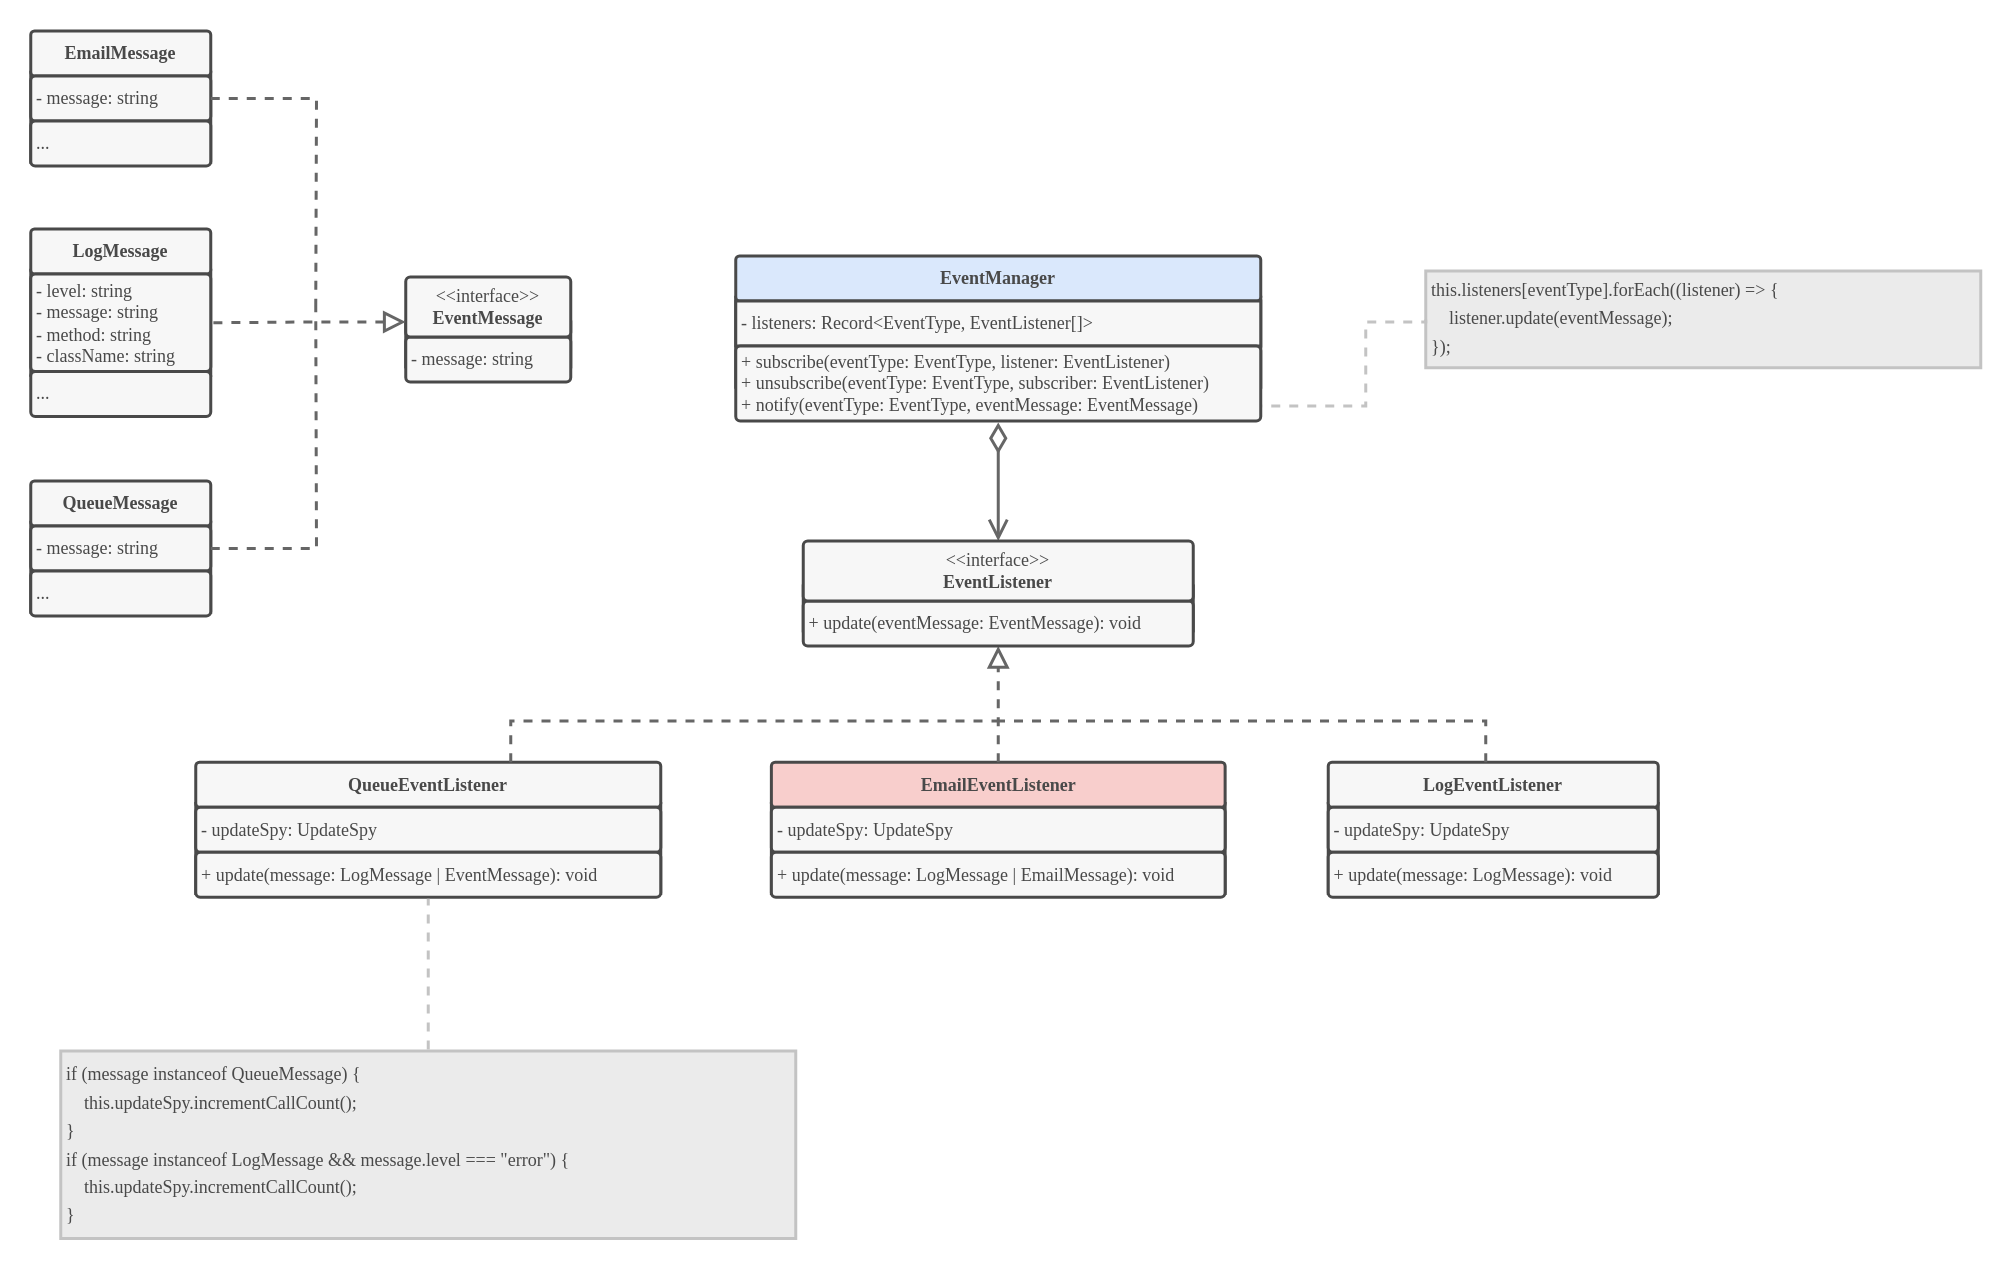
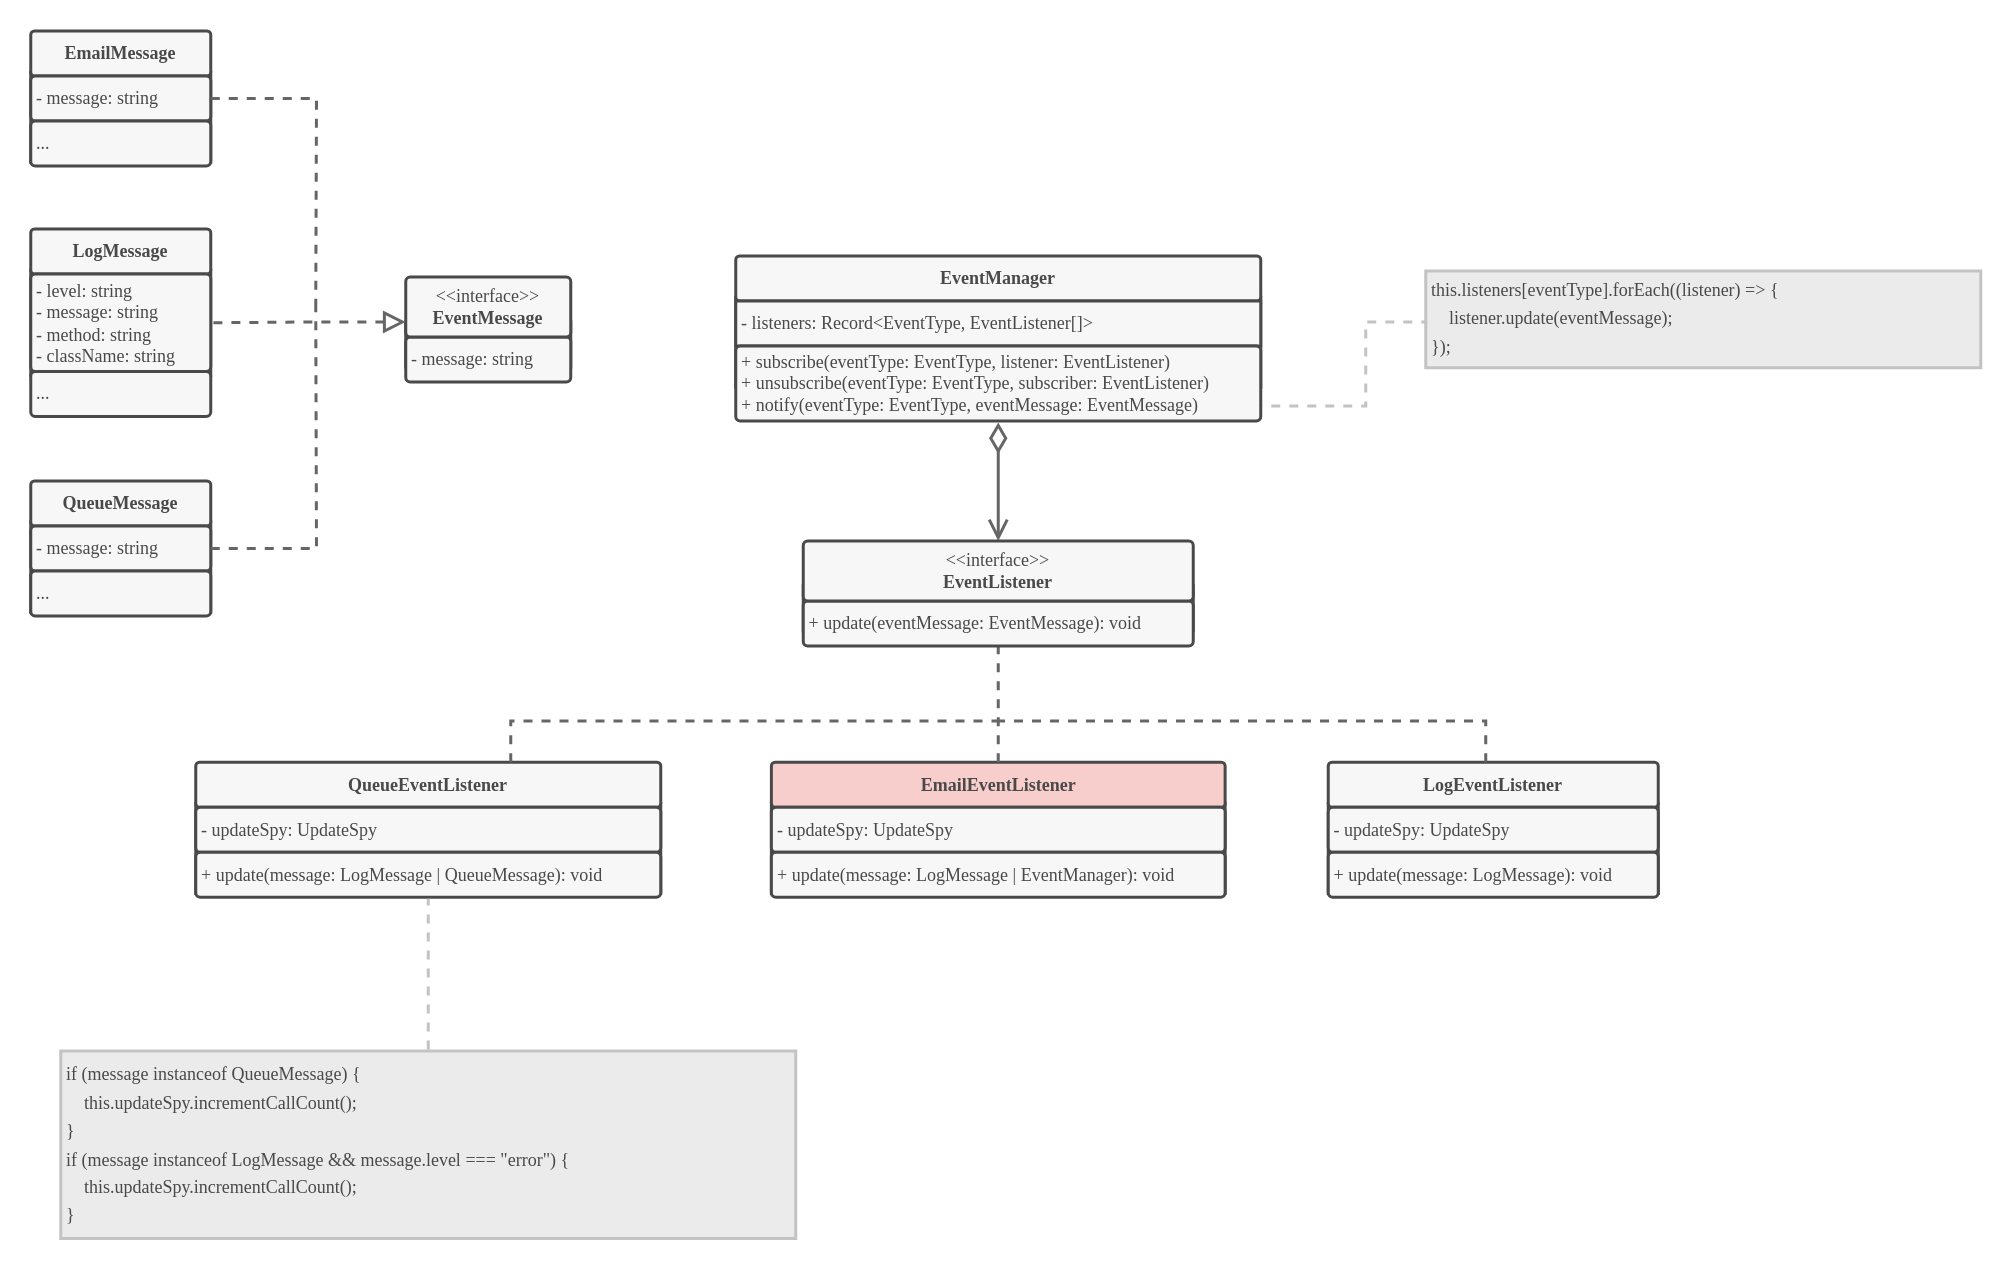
node "EventManager": fillcolor #dae8fc -> #f7f7f7
edge "EmailEventListener" -> "+ update(eventMessage: EventMessage): void": arrowhead block -> none
node "+ update(message: LogMessage | EventMessage): void": label "+ update(message: LogMessage | EventMessage): void" -> "+ update(message: LogMessage | QueueMessage): void"
node "+ update(message: LogMessage | EmailMessage): void": label "+ update(message: LogMessage | EmailMessage): void" -> "+ update(message: LogMessage | EventManager): void"
